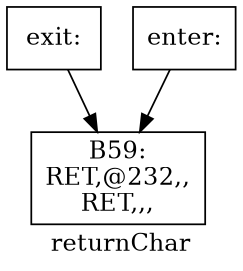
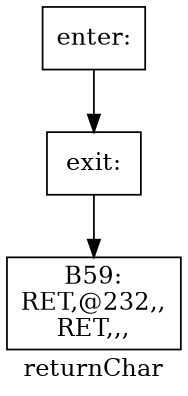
edge "enter:" -> "B59: RET,@232,, RET,,,": now "enter:" -> "exit:"
